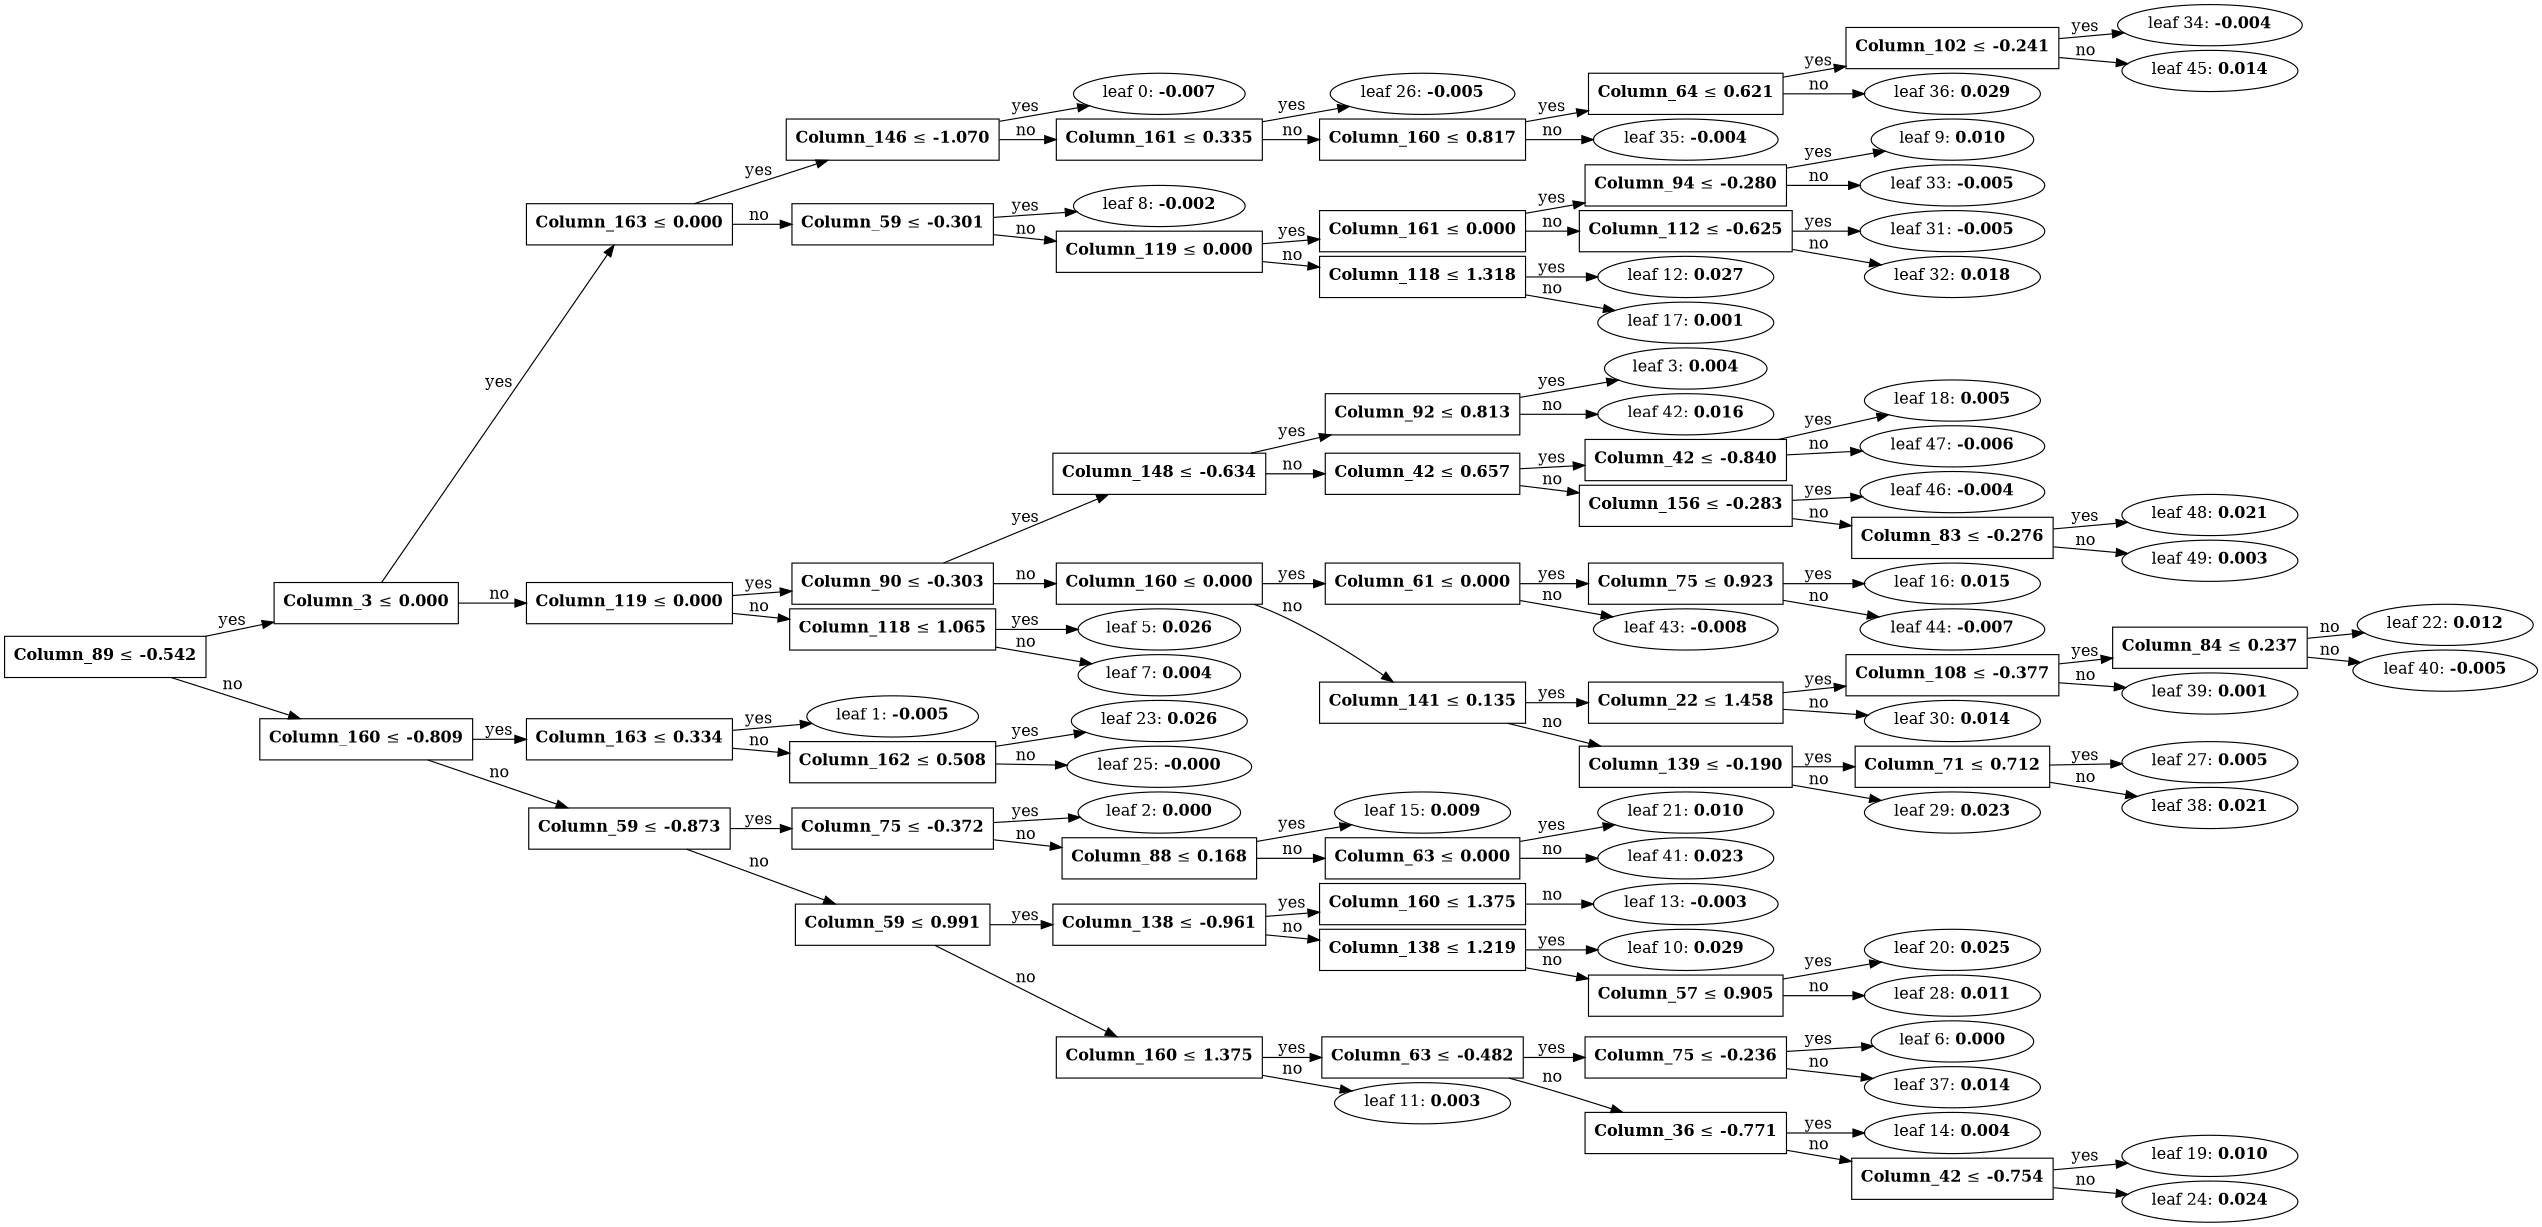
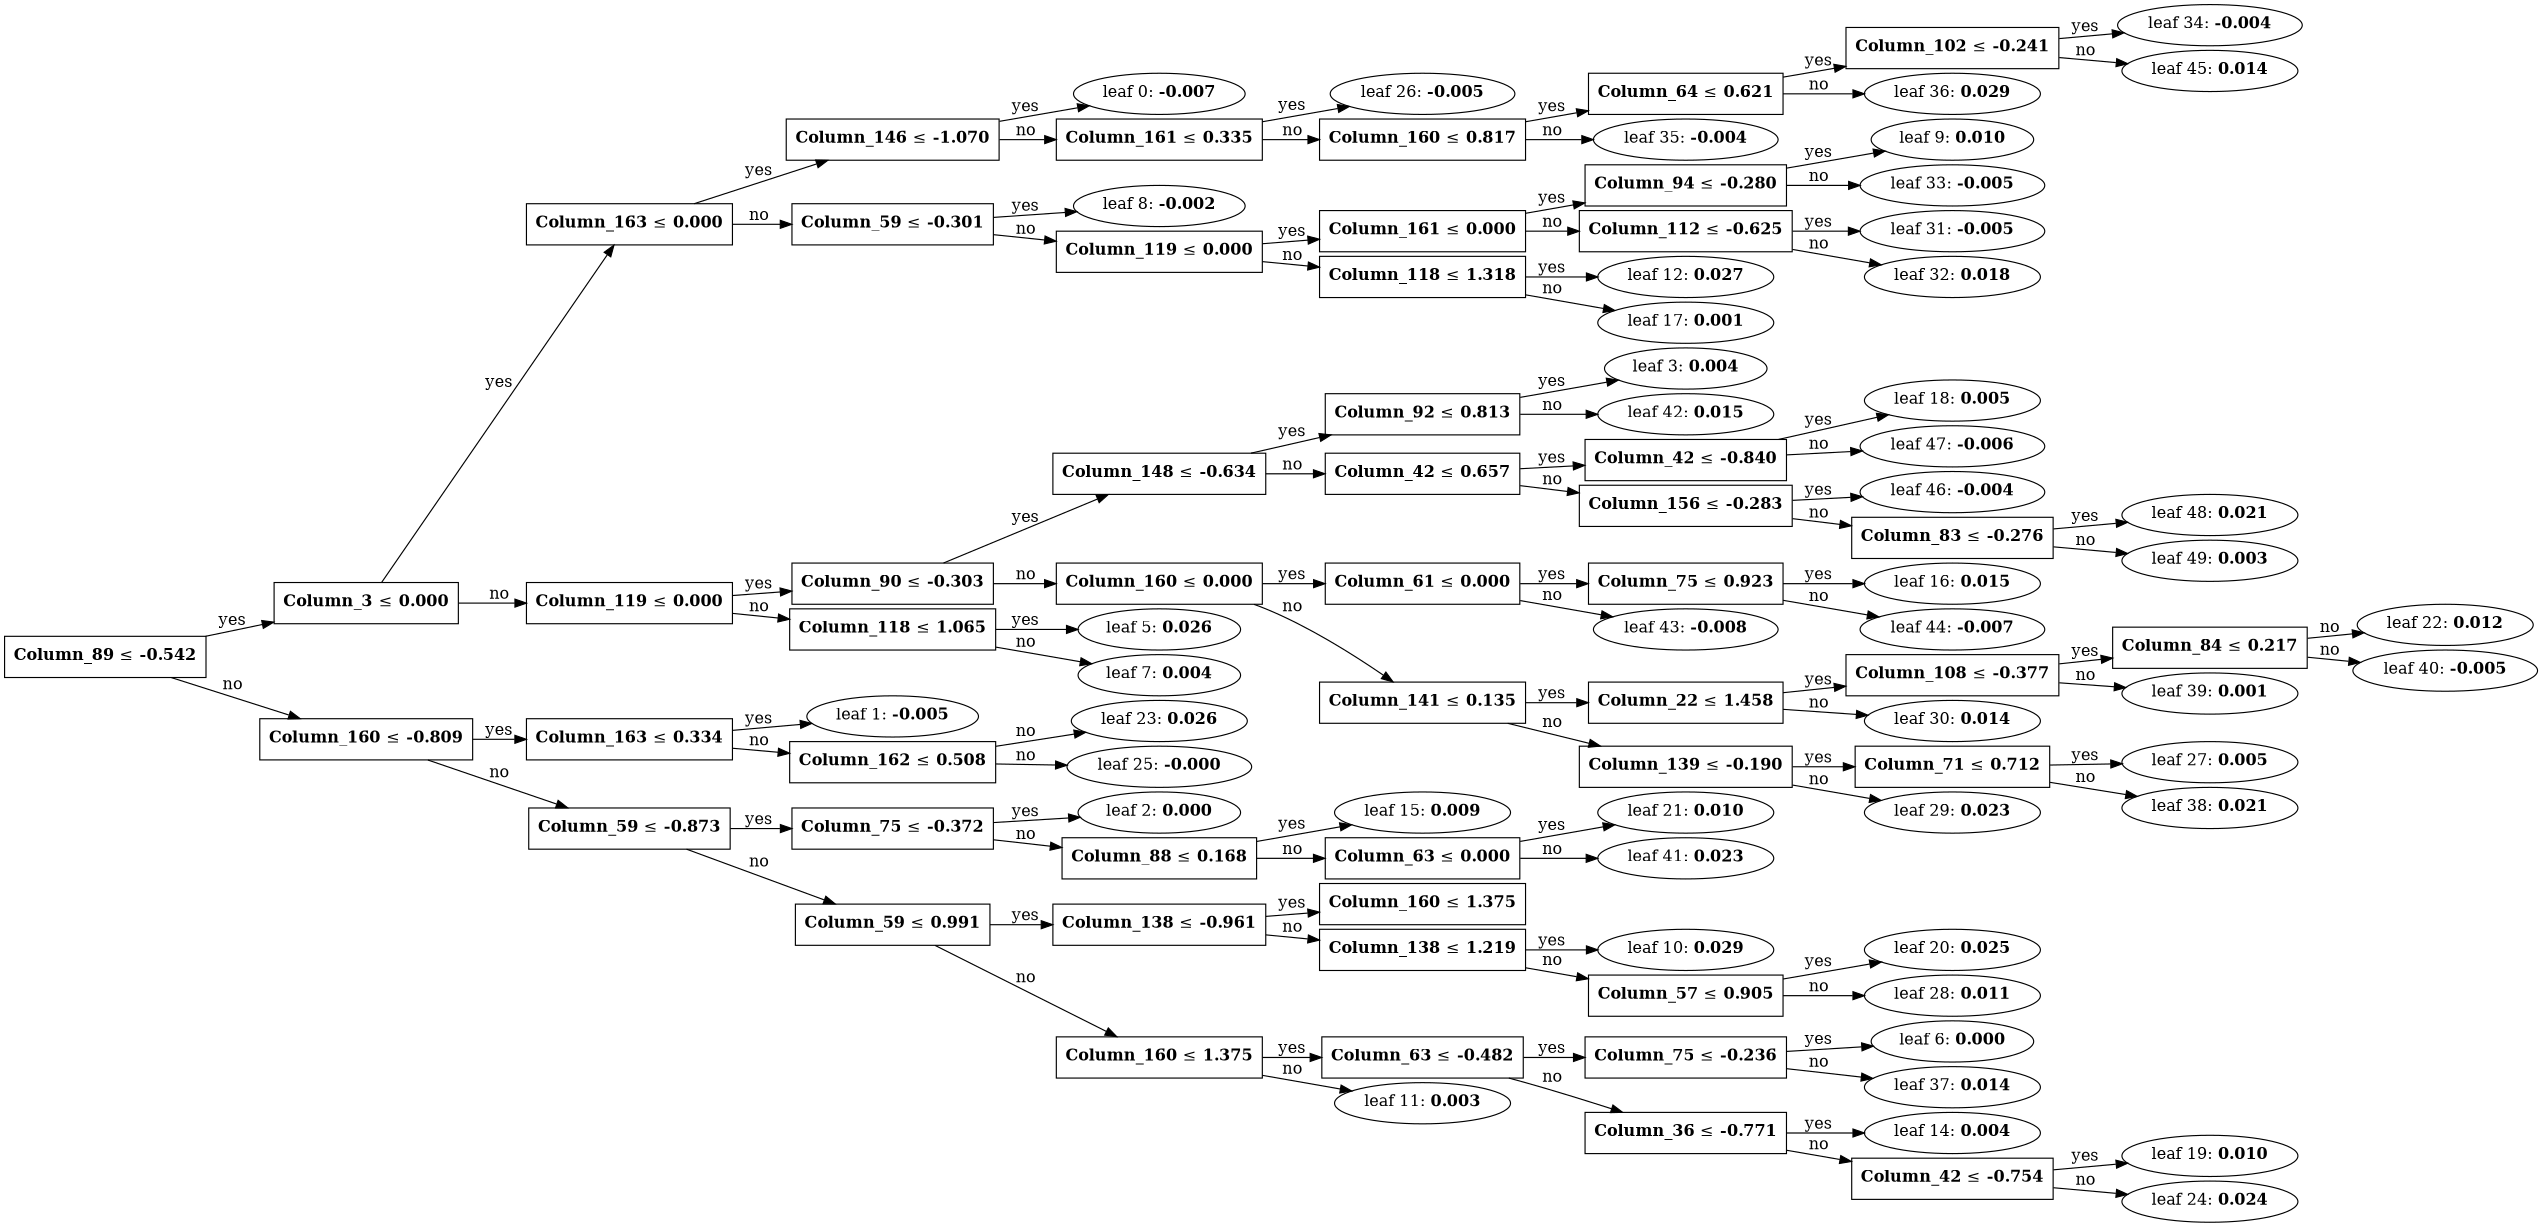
node "leaf 42:": text "0.016" -> "0.015"
node "Column_84": text "0.237" -> "0.217"
edge "Column_162" -> "leaf 23:": label "yes" -> "no"
node "leaf 13:": removed
